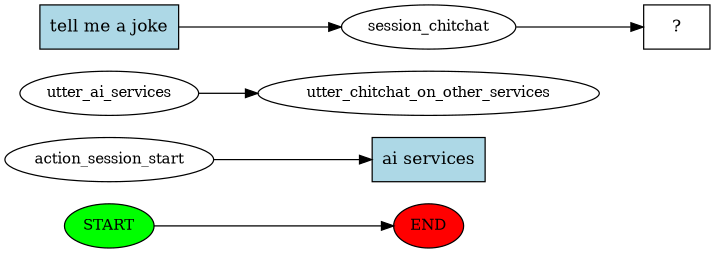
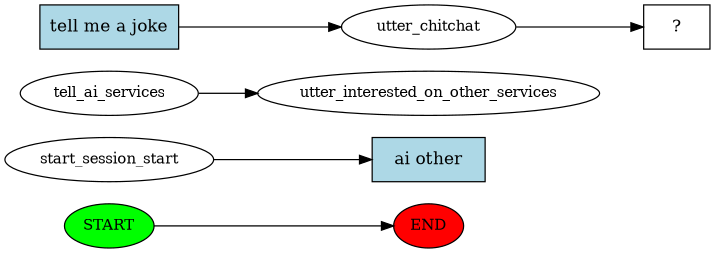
node "session_chitchat": label "session_chitchat" -> "utter_chitchat"
node "utter_ai_services": label "utter_ai_services" -> "tell_ai_services"
node "utter_chitchat_on_other_services": label "utter_chitchat_on_other_services" -> "utter_interested_on_other_services"
node "action_session_start": label "action_session_start" -> "start_session_start"
node "ai services": label "ai services" -> "ai other"
